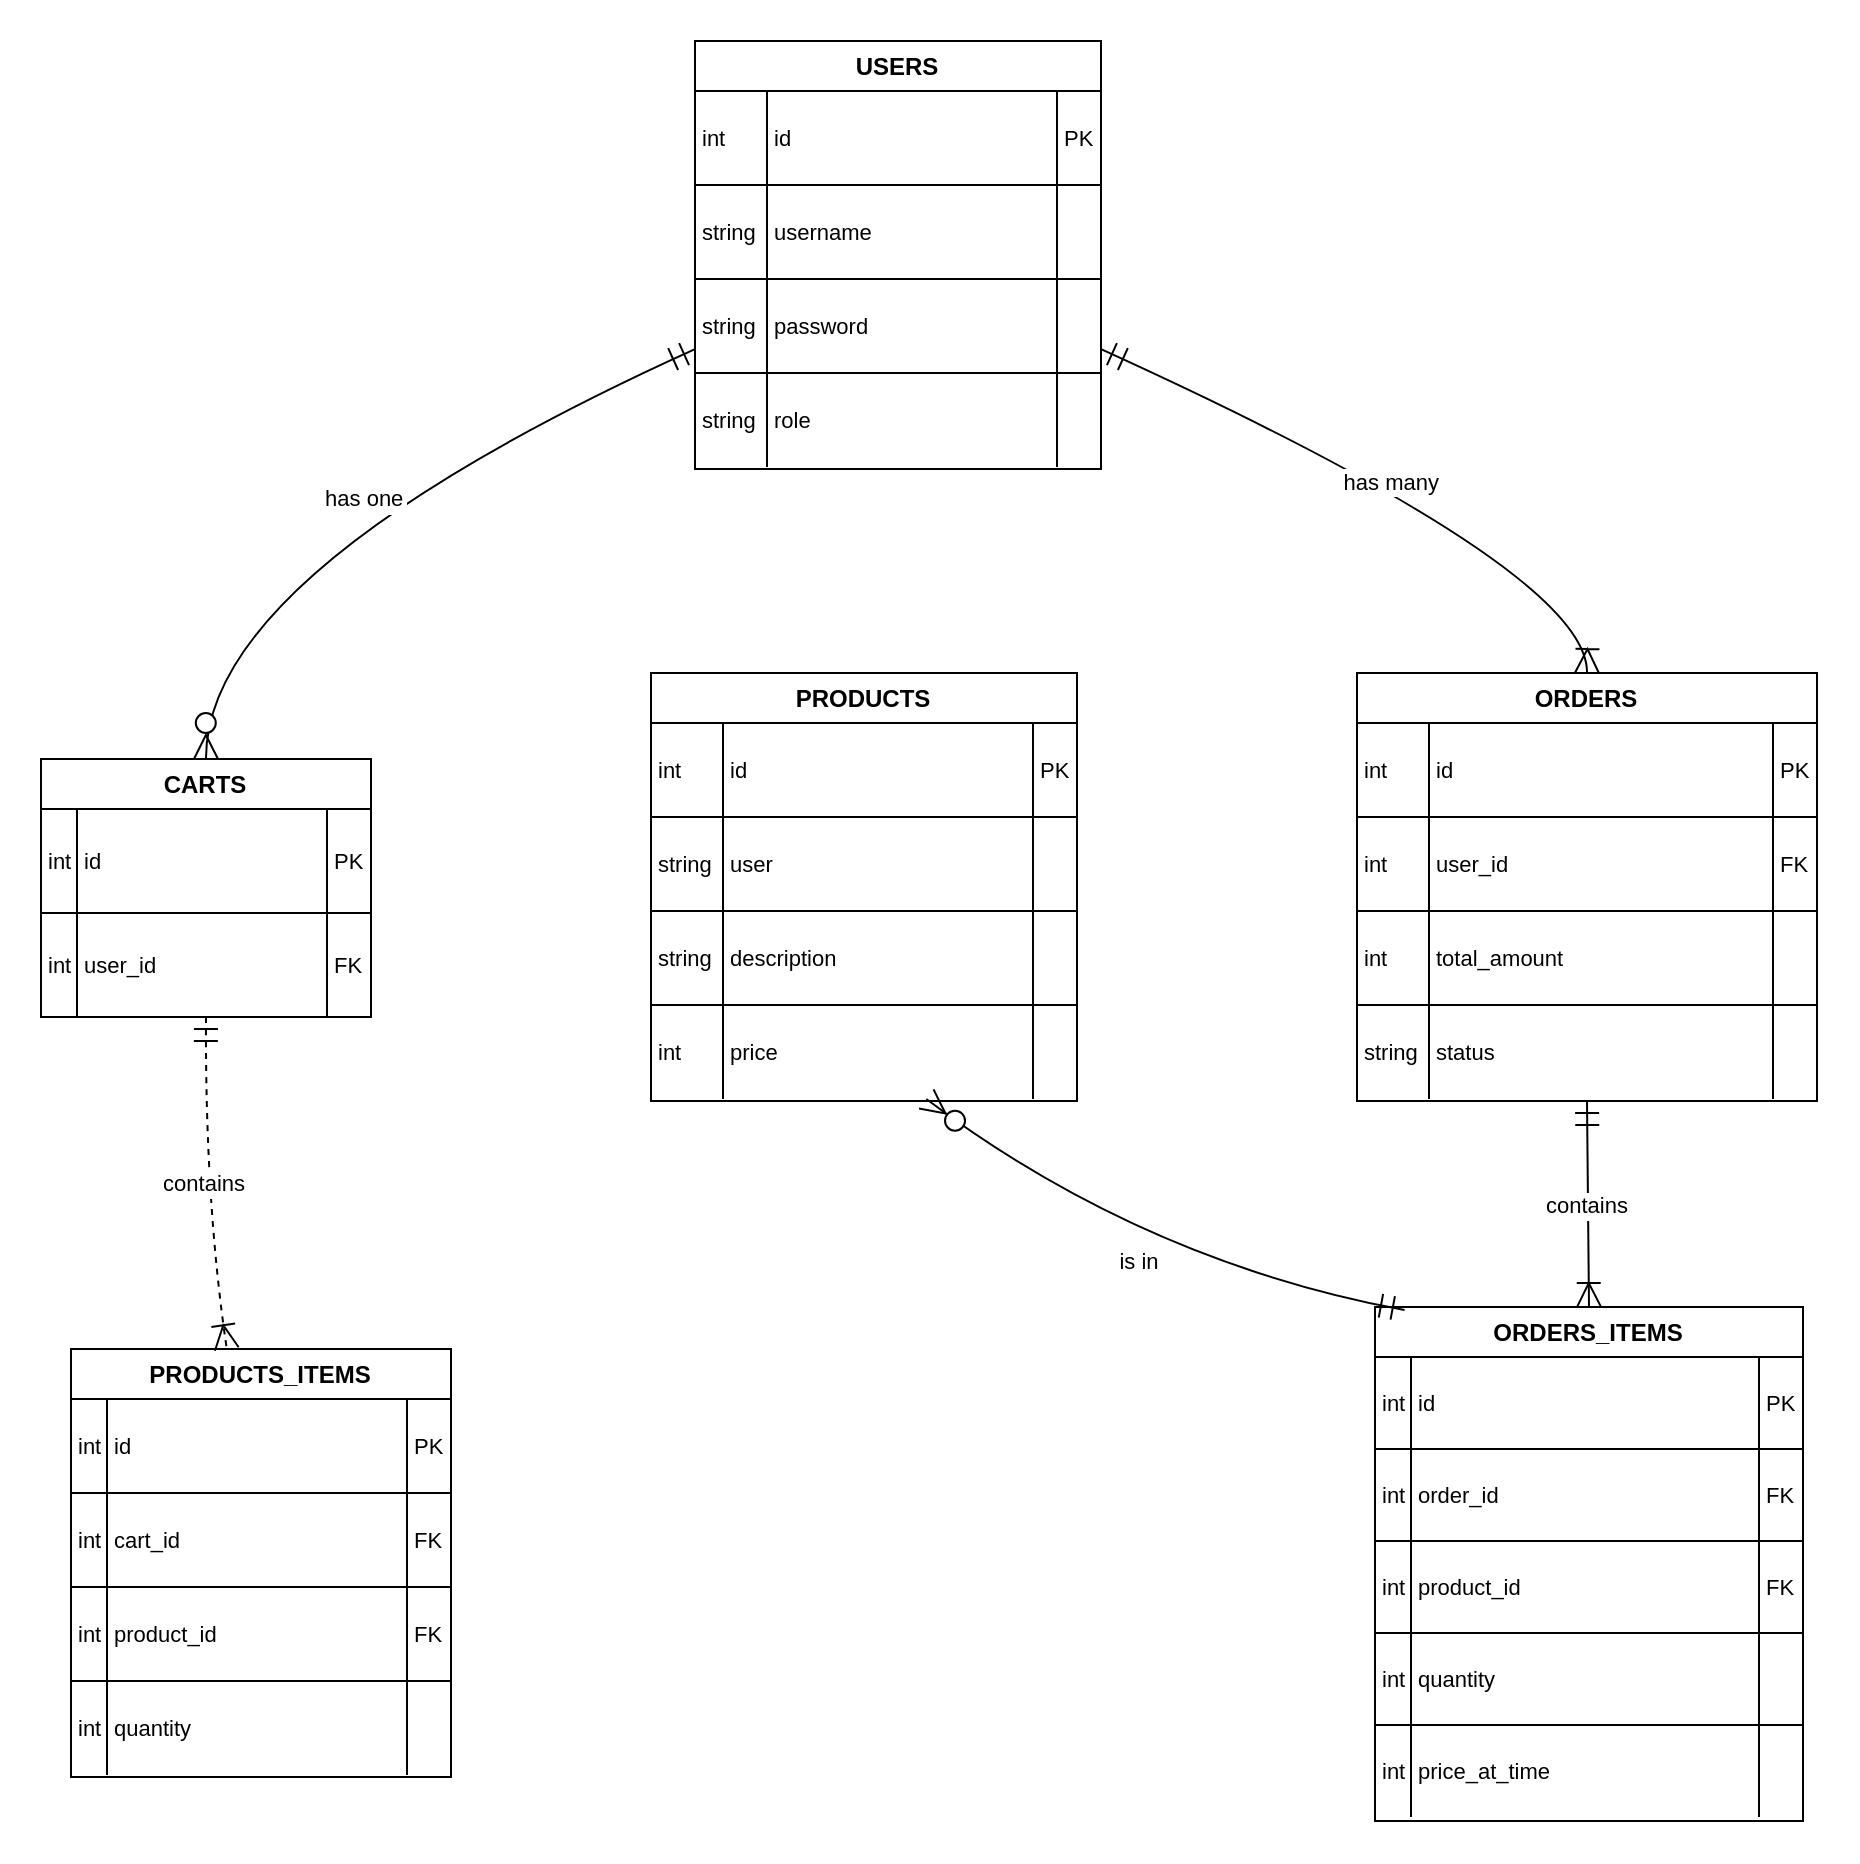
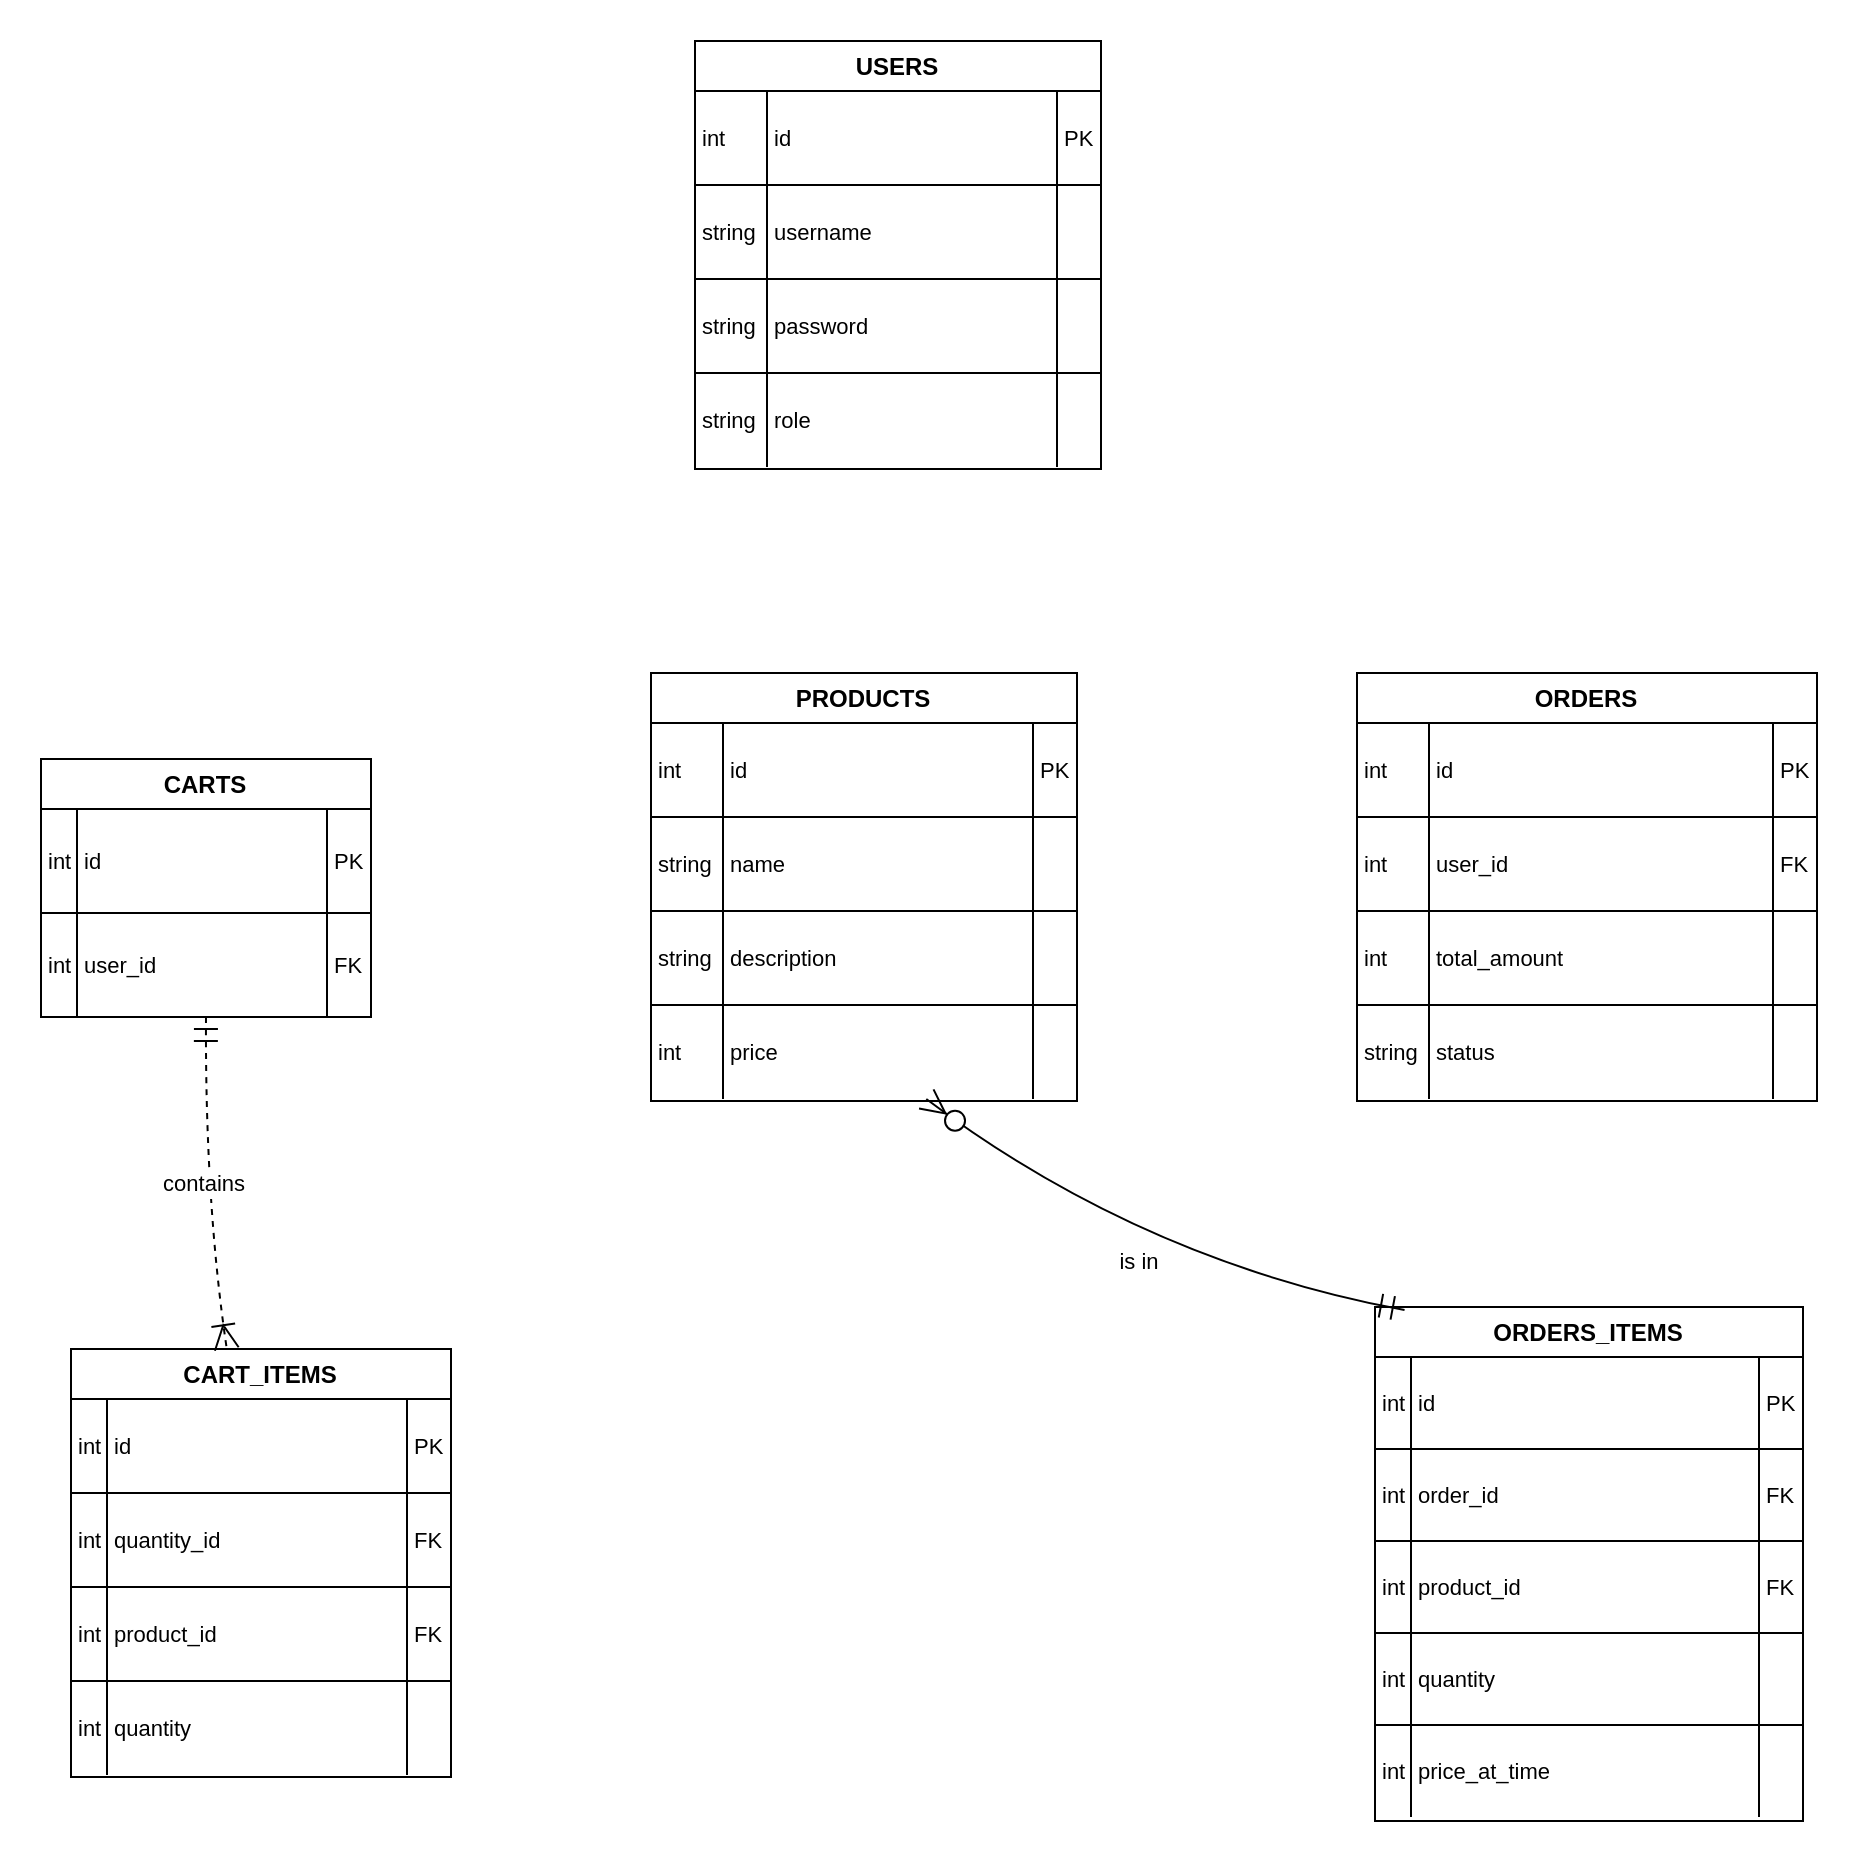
edge "USERS" -- "ORDERS": removed, label "has many"
edge "USERS" -- "CARTS": removed, label "has one"
node "user": label "user" -> "name"
edge "ORDERS" -- "ORDERS_ITEMS": removed, label "contains"
node "PRODUCTS_ITEMS": label "PRODUCTS_ITEMS" -> "CART_ITEMS"
node "cart_id": label "cart_id" -> "quantity_id"
